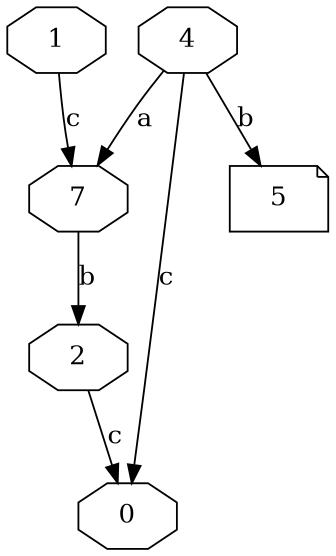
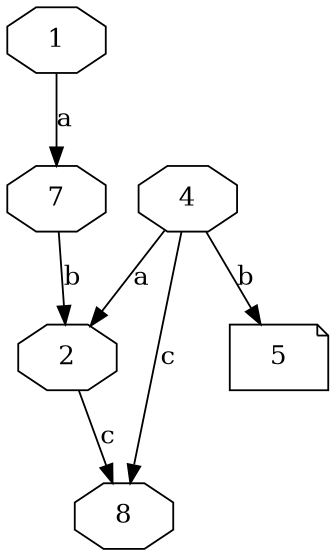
edge "4" -> "7": now "4" -> "2"
edge "1" -> "7": label "c" -> "a"
node "0": label "0" -> "8"
